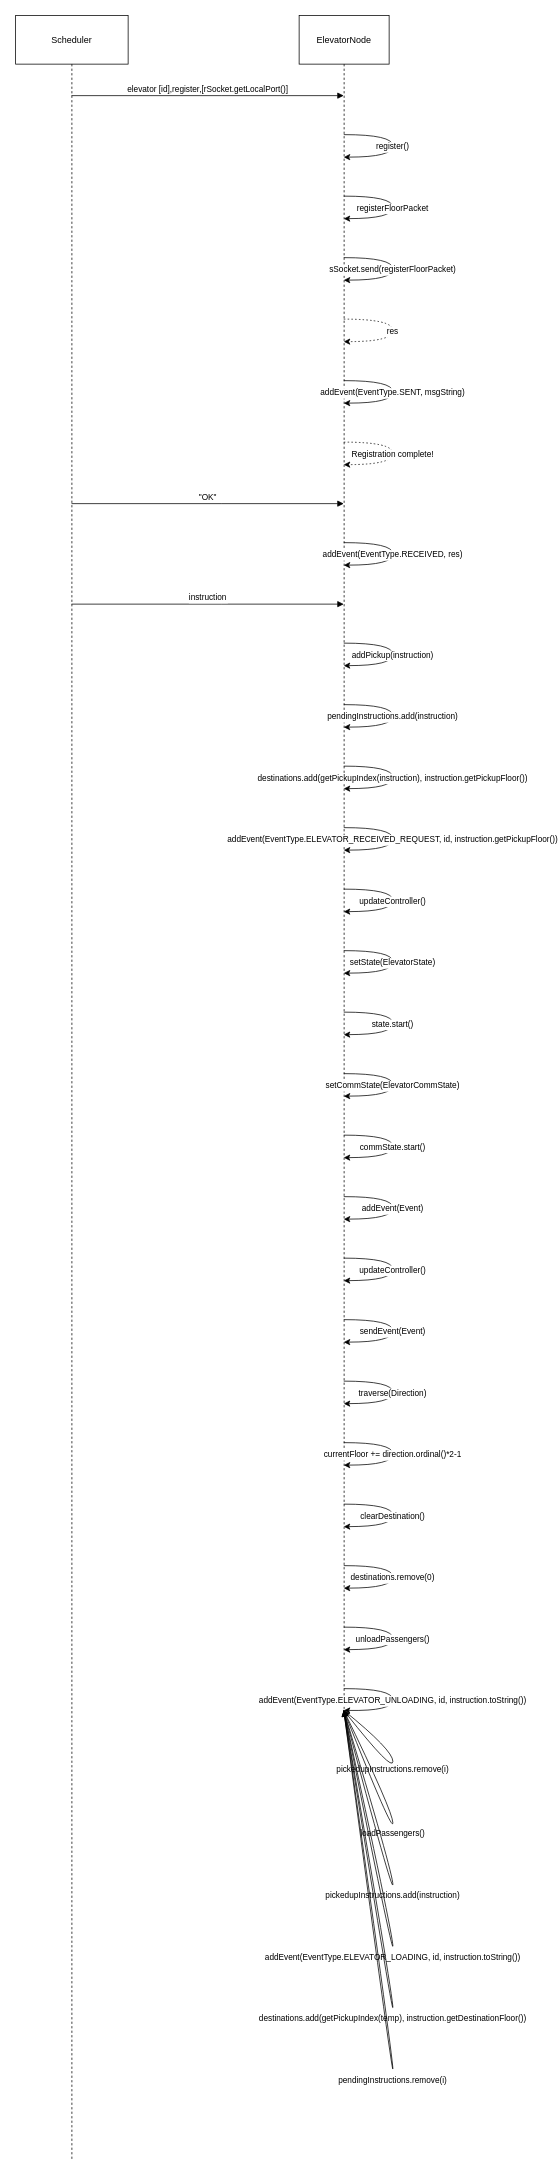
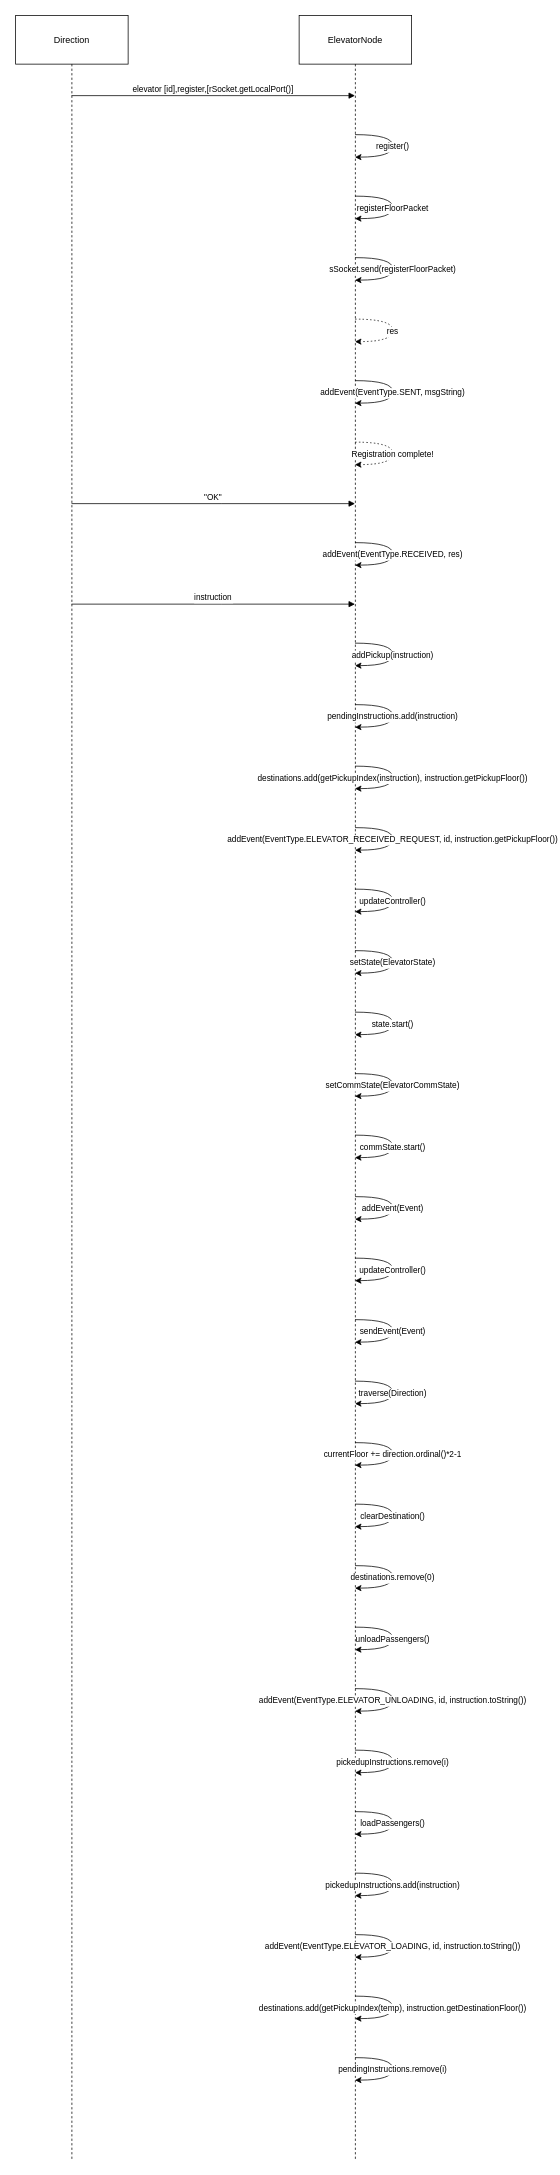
node "Scheduler": label "Scheduler" -> "Direction"
node "ElevatorNode": size 90x1695 -> 113x2144
